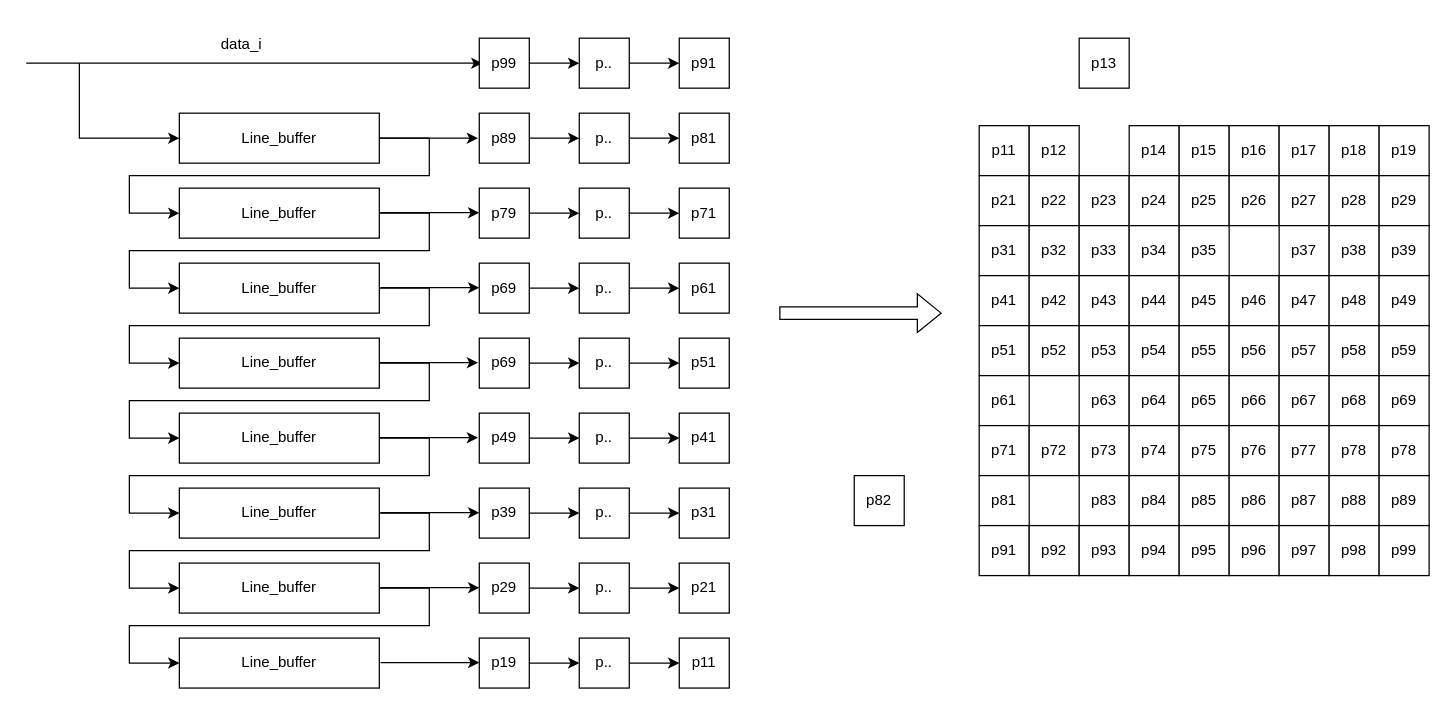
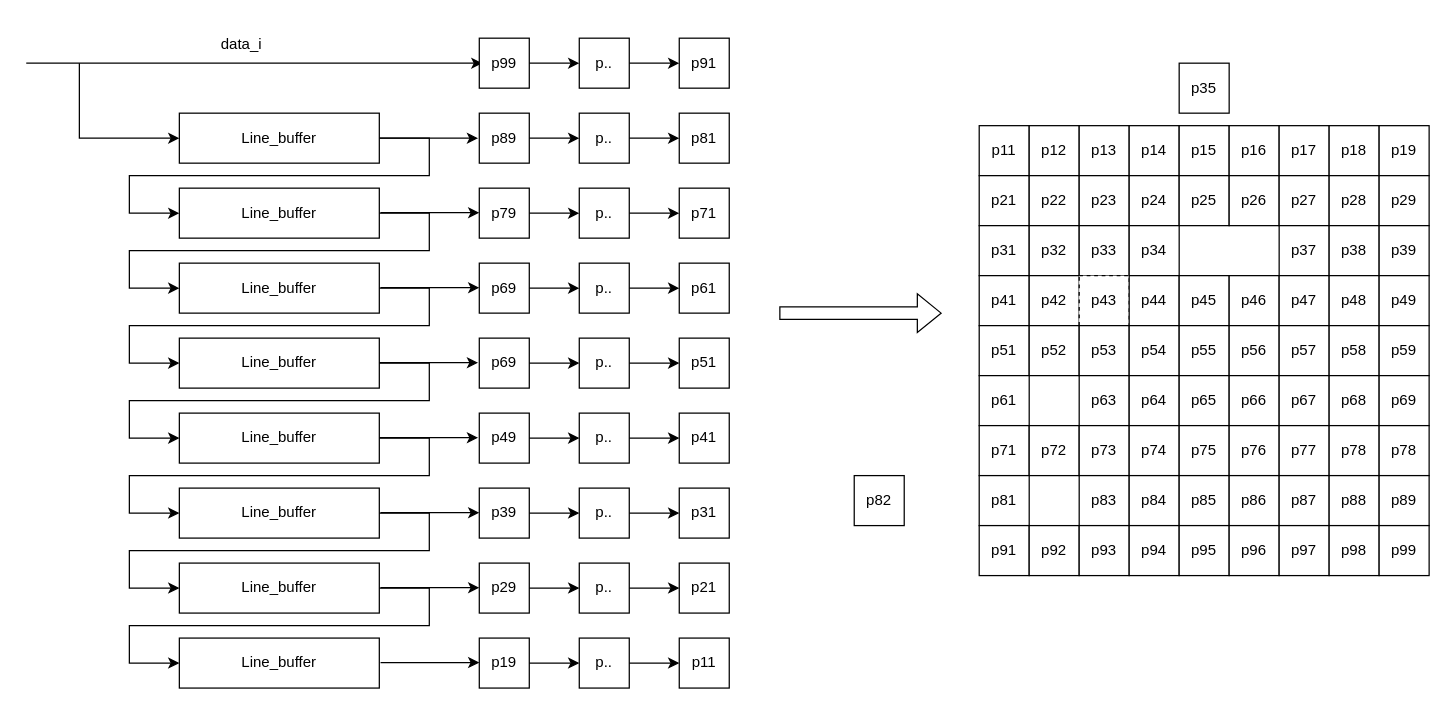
node "p13": moved (1104, 63) -> (1104, 151)
node "p35": moved (1204, 251) -> (1204, 88)
node "p43": style solid -> dashed
